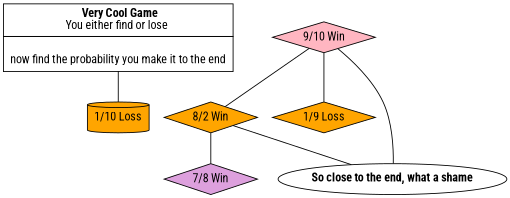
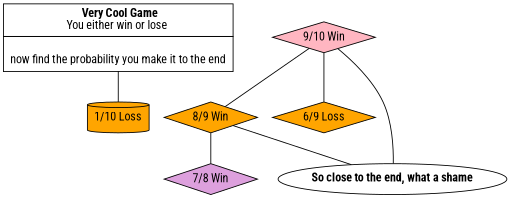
node "Very Cool Game": text "You either find or lose" -> "You either win or lose"
node "8/2 Win": label "8/2 Win" -> "8/9 Win"
node "1/9 Loss": label "1/9 Loss" -> "6/9 Loss"
